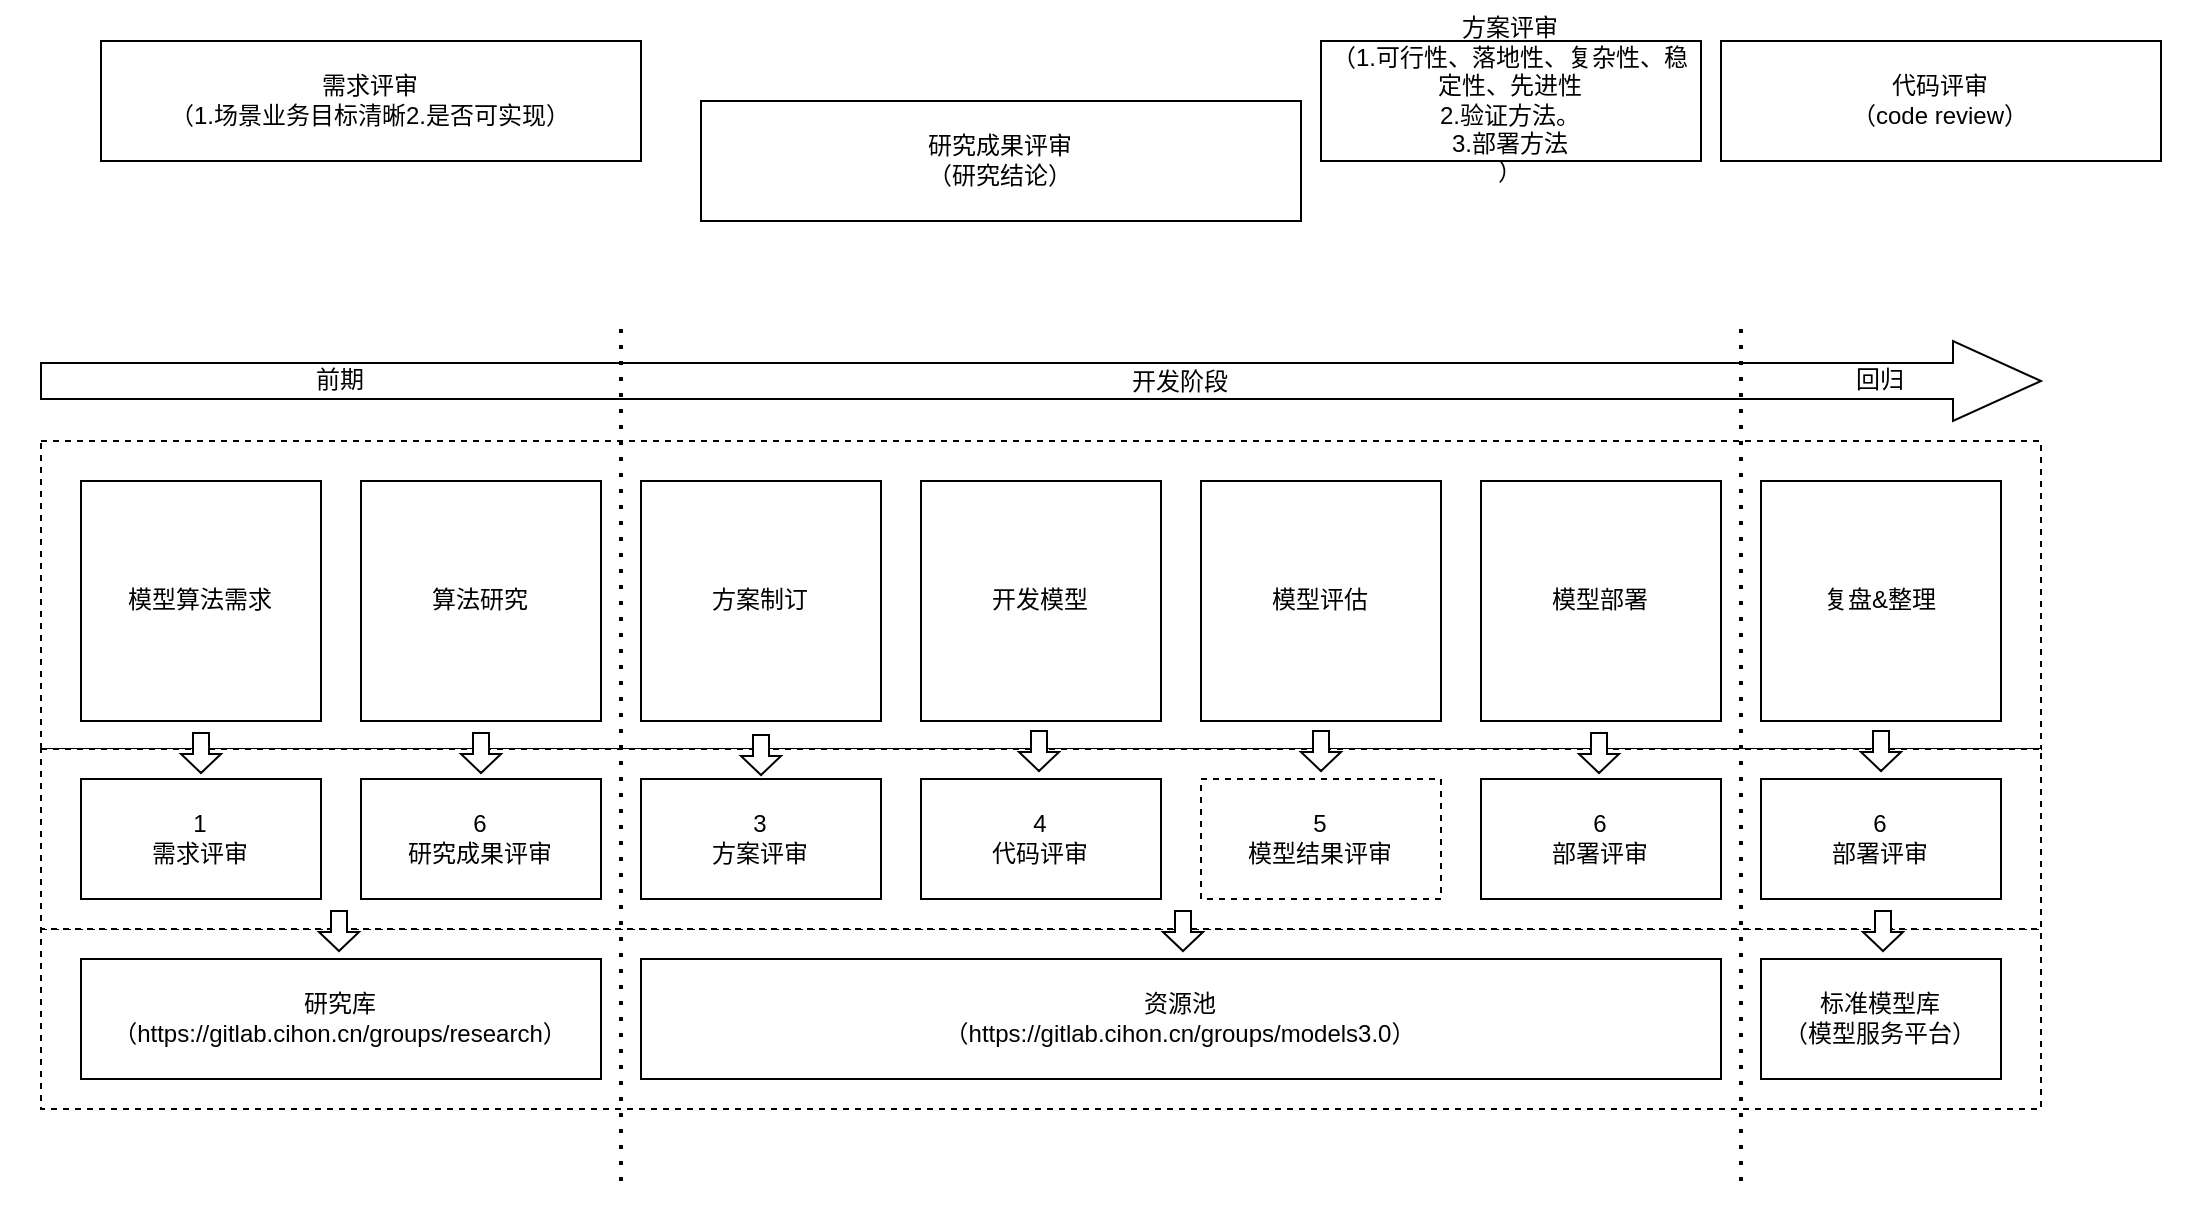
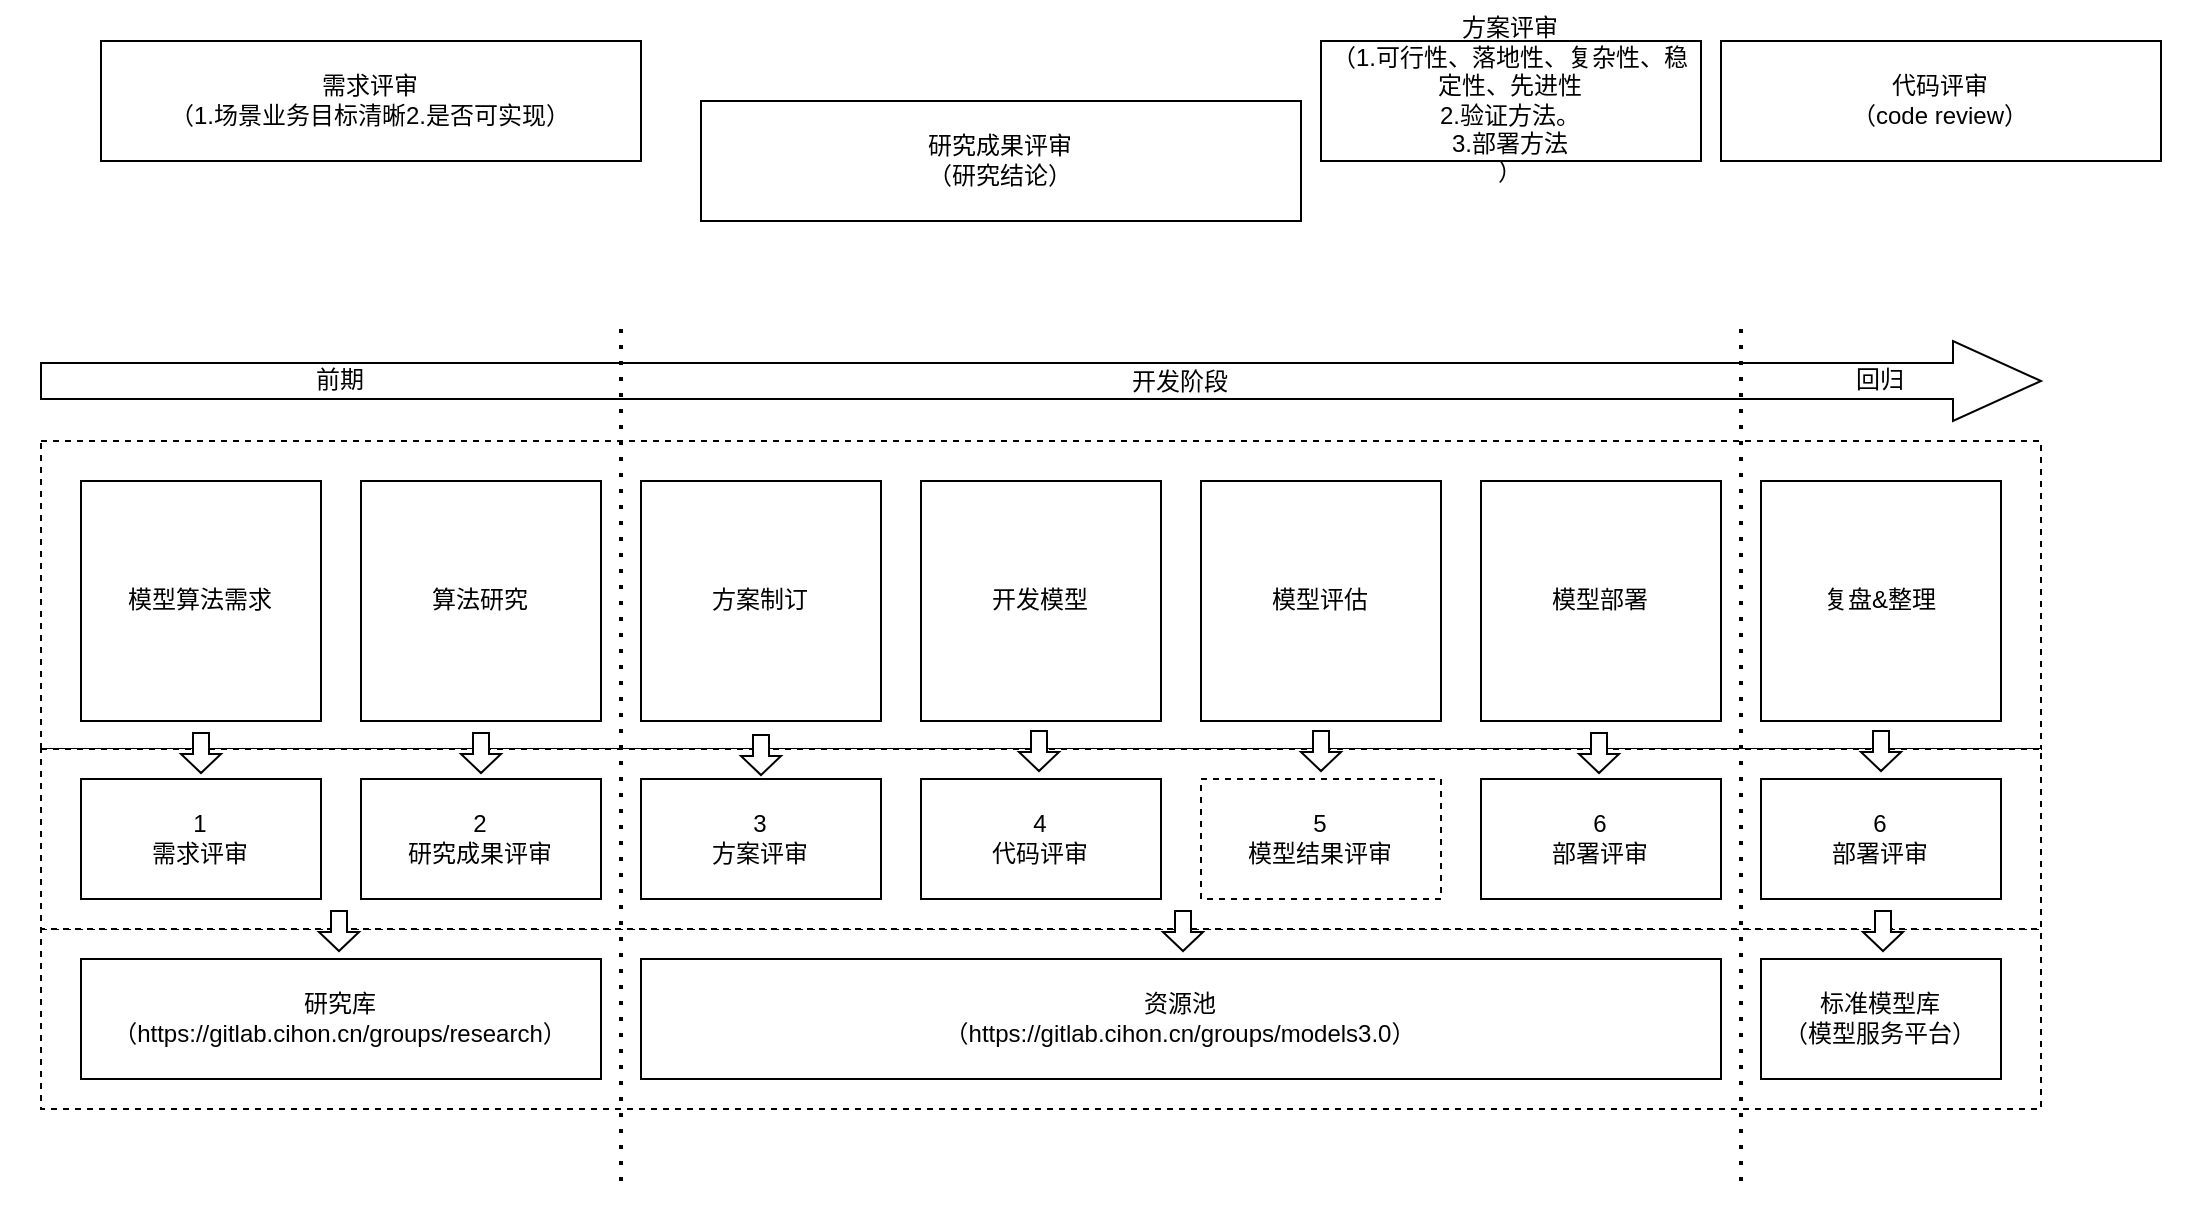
node "6 研究成果评审": label "6 研究成果评审" -> "2 研究成果评审"
